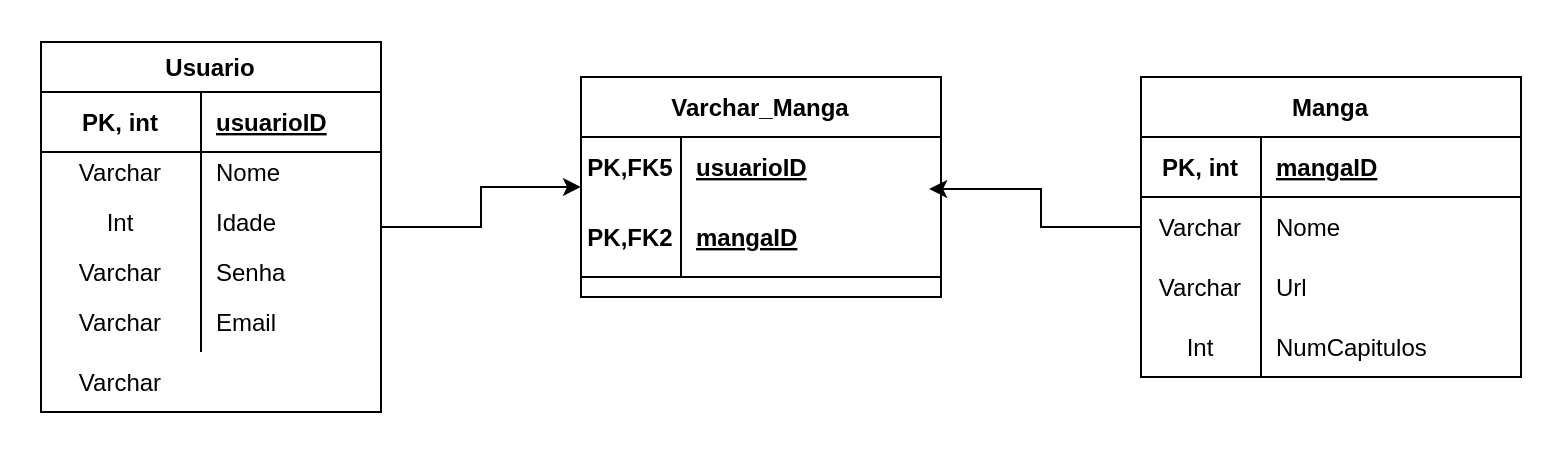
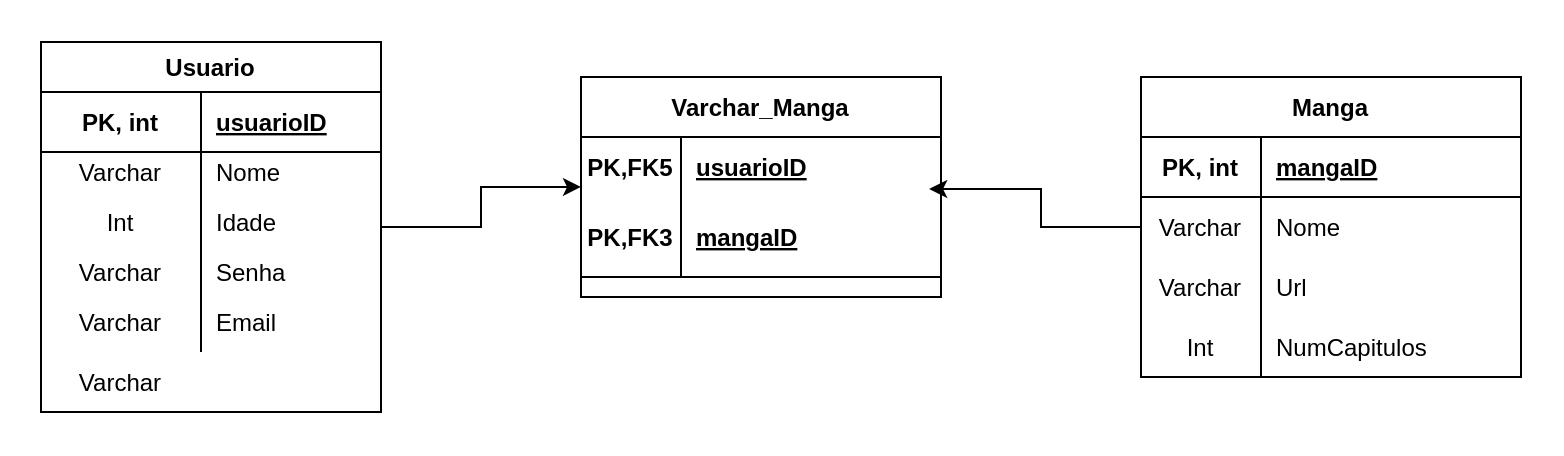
node "PK,FK2": label "PK,FK2" -> "PK,FK3"
